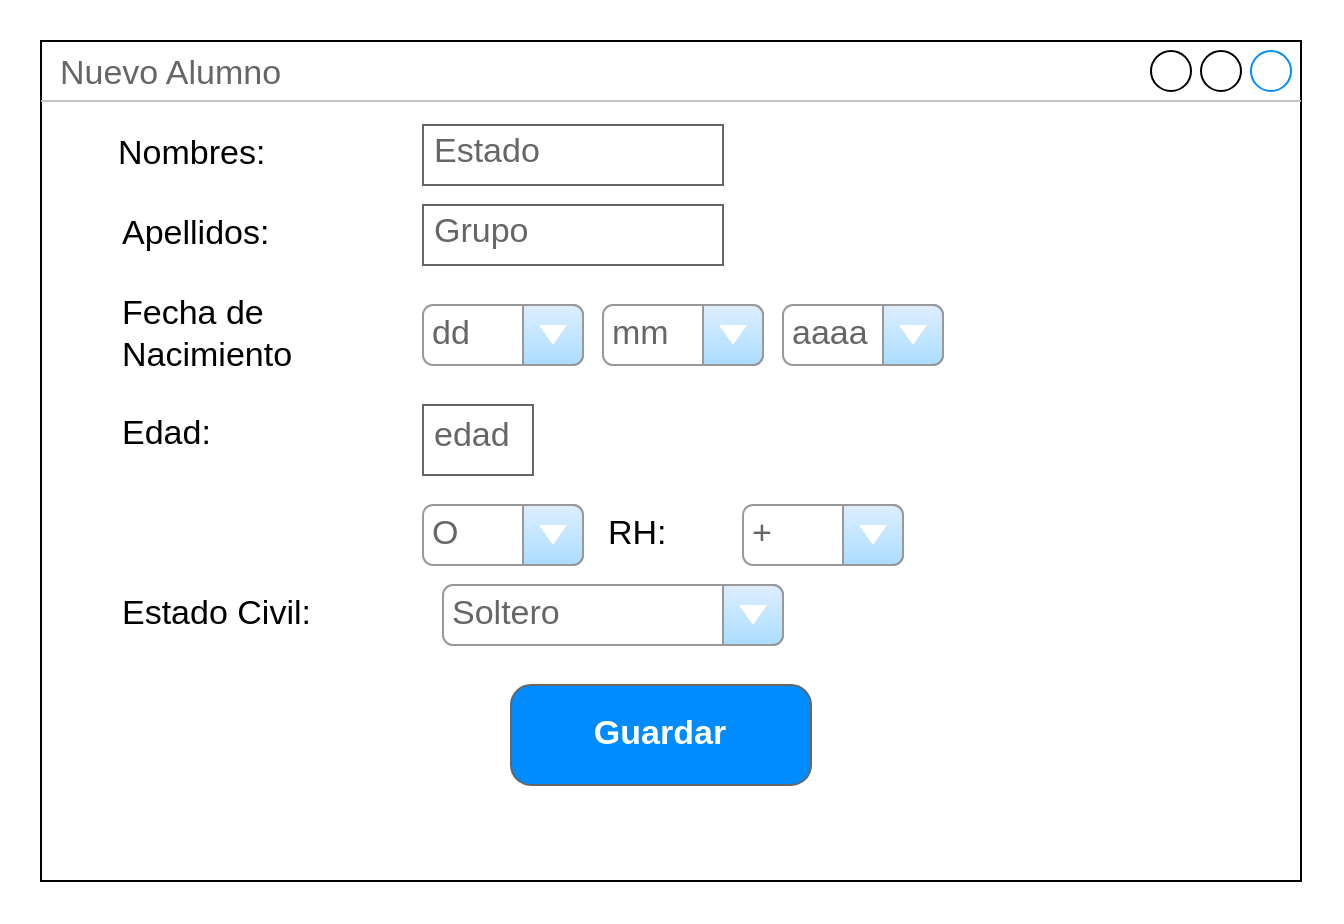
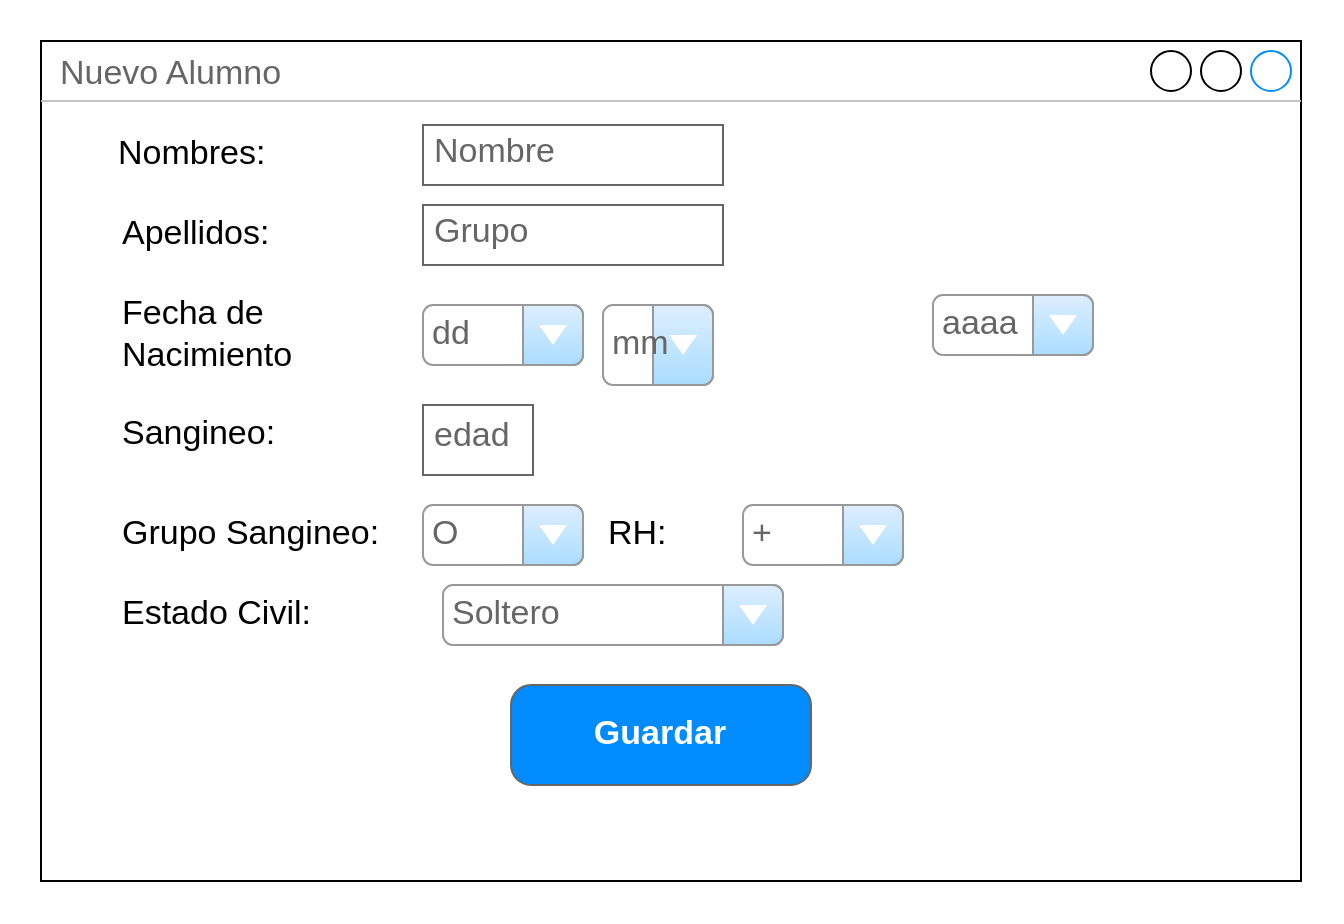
node "Estado": label "Estado" -> "Nombre"
node "mm": size 160x60 -> 110x80
node "aaaa": moved (863, 335) -> (1013, 325)
node "Edad:": label "Edad:" -> "Sangineo:"
node "Grupo Sangineo:": added
